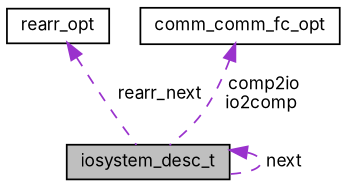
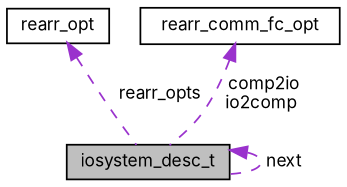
node "comm_comm_fc_opt": label "comm_comm_fc_opt" -> "rearr_comm_fc_opt"
edge "iosystem_desc_t" -> "rearr_opt": label " rearr_next" -> " rearr_opts"
